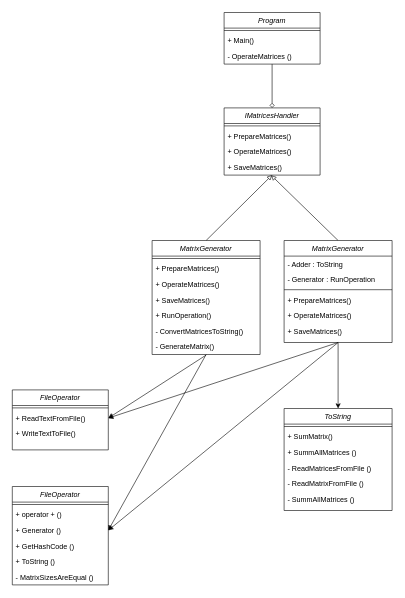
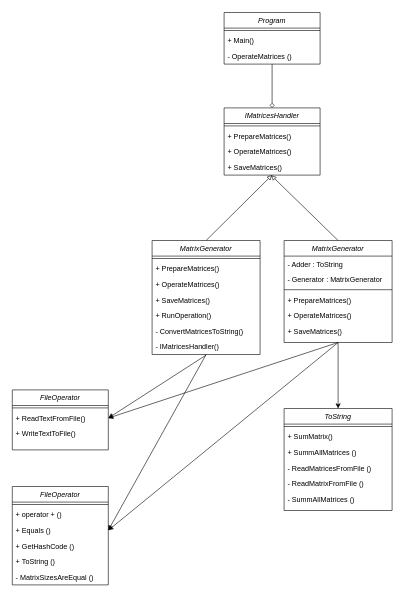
node "- Generator : RunOperation": label "- Generator : RunOperation" -> "- Generator : MatrixGenerator"
node "- GenerateMatrix()": label "- GenerateMatrix()" -> "- IMatricesHandler()"
node "+ Generator ()": label "+ Generator ()" -> "+ Equals ()"
